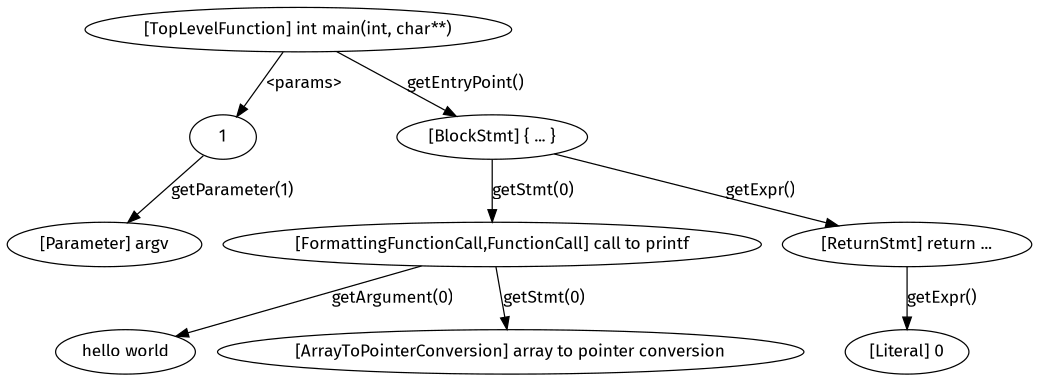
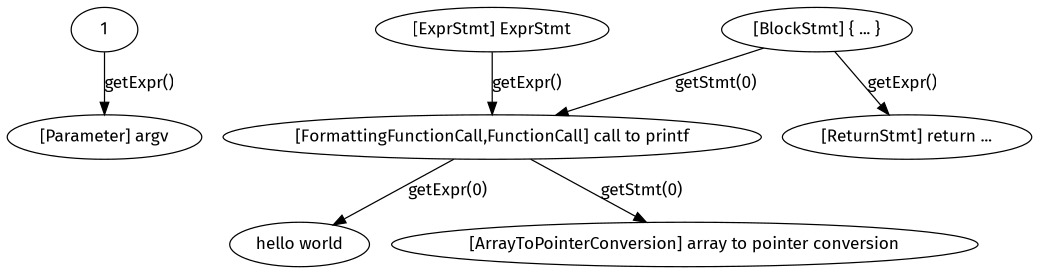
node "[TopLevelFunction] int main(int, char**)": removed
node "[ExprStmt] ExprStmt": added
edge "1" -> "[Parameter] argv": label "getParameter(1)" -> "getExpr()"
edge "[FormattingFunctionCall,FunctionCall] call to printf" -> "hello world": label "getArgument(0)" -> "getExpr(0)"
node "[Literal] 0": removed
